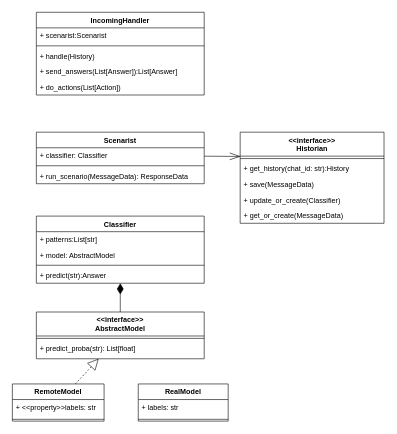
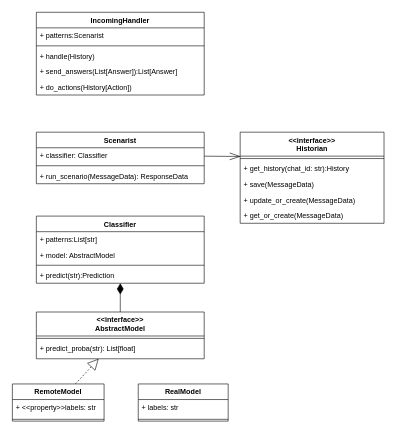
node "+ scenarist:Scenarist": label "+ scenarist:Scenarist" -> "+ patterns:Scenarist"
node "+ do_actions(List[Action])": label "+ do_actions(List[Action])" -> "+ do_actions(History[Action])"
node "+ update_or_create(Classifier)": label "+ update_or_create(Classifier)" -> "+ update_or_create(MessageData)"
node "+ predict(str):Answer": label "+ predict(str):Answer" -> "+ predict(str):Prediction"
